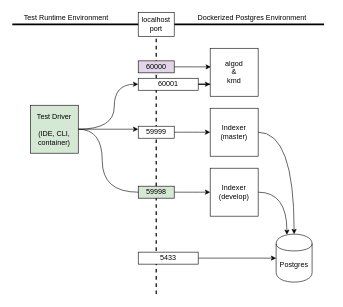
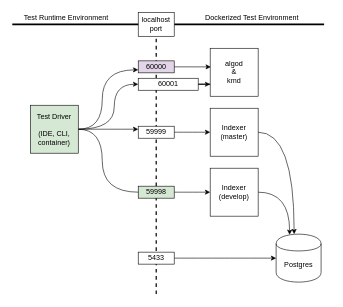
node "Dockerized Postgres Environment": label "Dockerized Postgres Environment" -> "Dockerized Test Environment"
edge "Test Driver (IDE, CLI, container)" -> "60000": added
node "5433": size 60x12 -> 36x12
node "Postgres": size 36x48 -> 45x48
